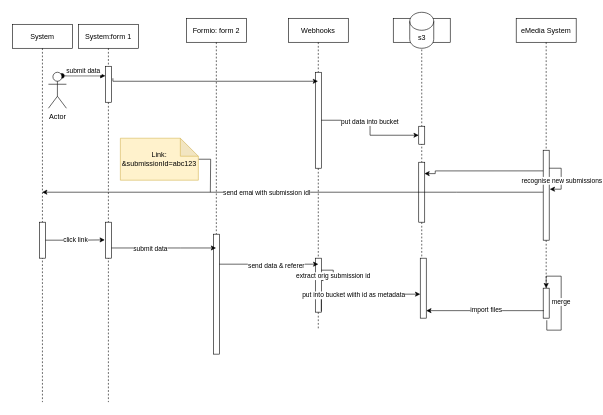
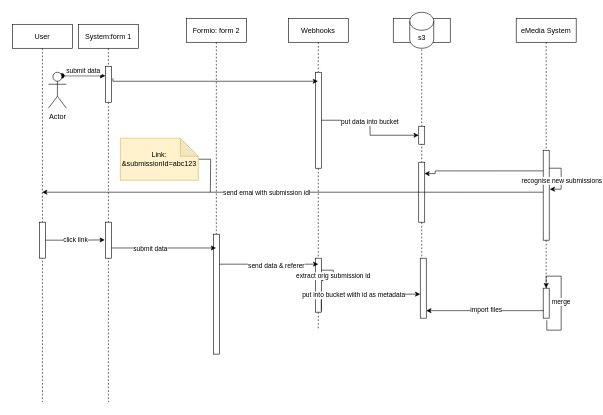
node "System": label "System" -> "User"
